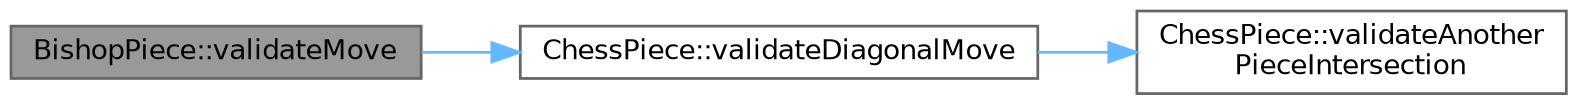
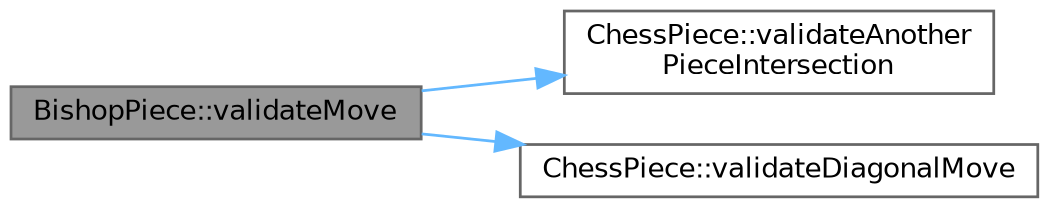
edge "ChessPiece::validateDiagonalMove" -> "ChessPiece::validateAnother PieceIntersection": now "BishopPiece::validateMove" -> "ChessPiece::validateAnother PieceIntersection"
